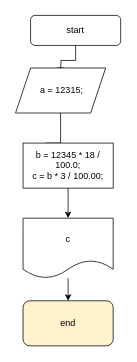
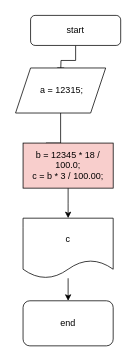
node "b = 12345 * 18 / 100.0; c = b * 3 / 100.00;": fillcolor #ffffff -> #f8cecc
node "end": fillcolor #fff2cc -> #ffffff
